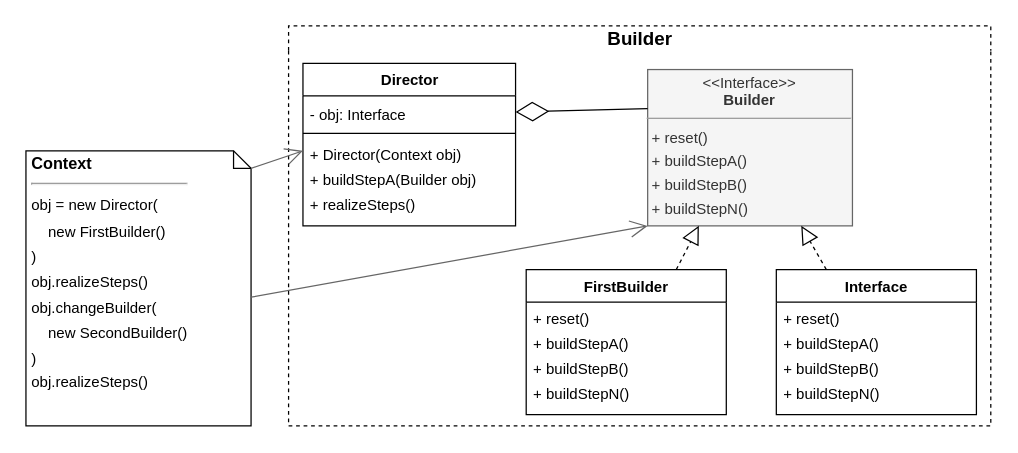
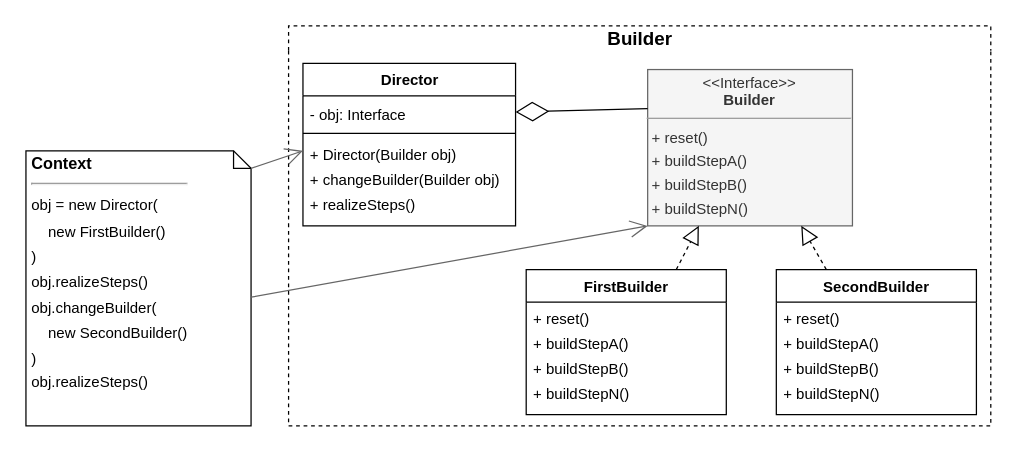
node "+ Director(Context obj)": label "+ Director(Context obj)" -> "+ Director(Builder obj)"
node "+ buildStepA(Builder obj)": label "+ buildStepA(Builder obj)" -> "+ changeBuilder(Builder obj)"
node "Interface": label "Interface" -> "SecondBuilder"
